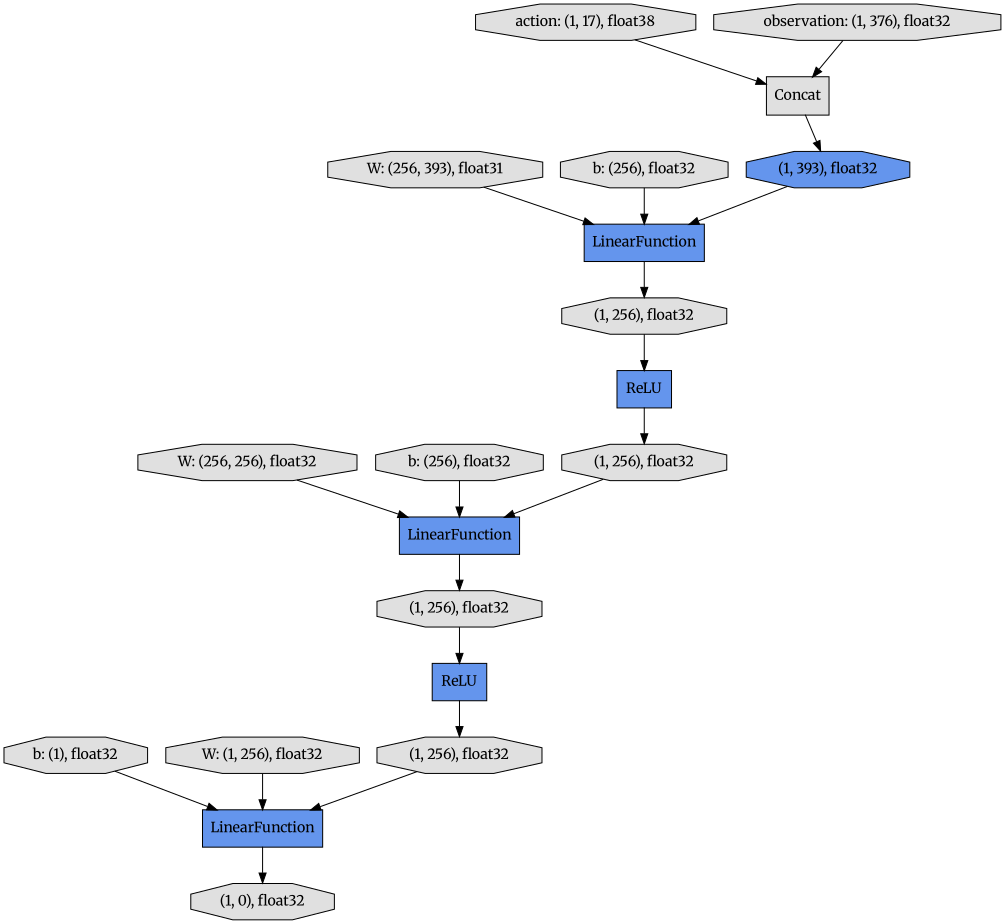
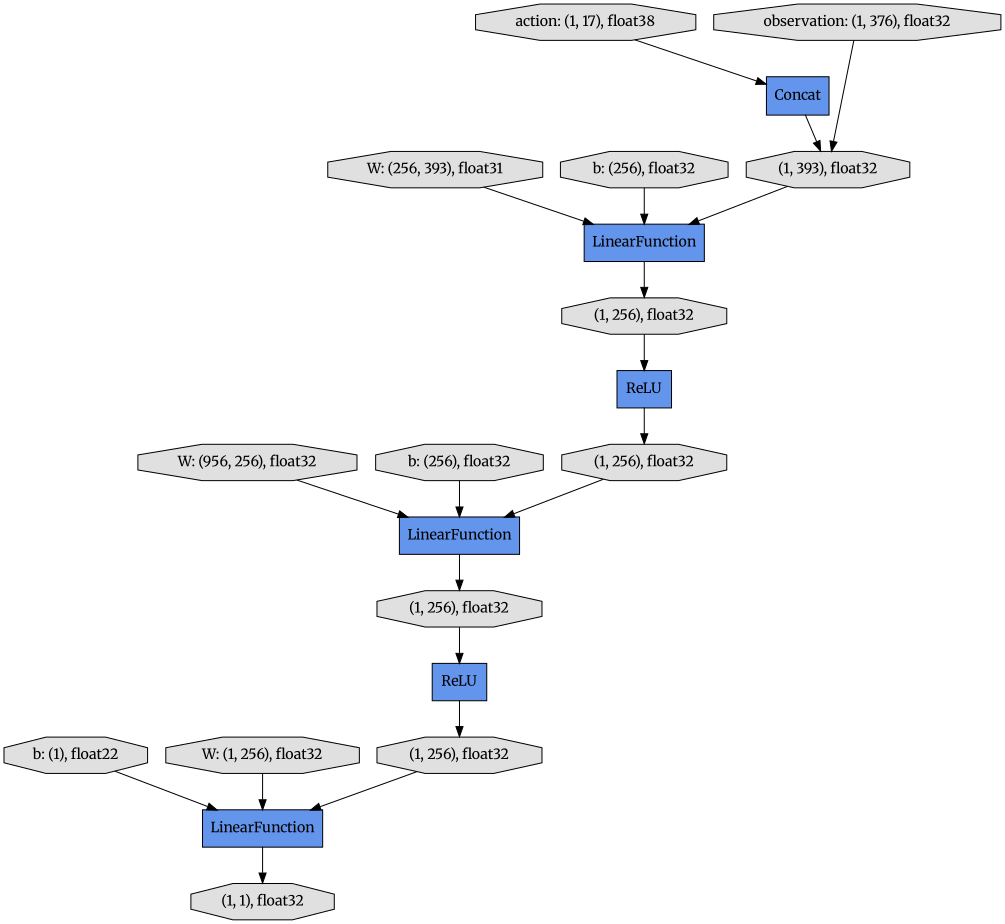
edge "observation: (1, 376), float32" -> "Concat": now "observation: (1, 376), float32" -> "(1, 393), float32"
node "Concat": fillcolor #e0e0e0 -> #6495ed
node "(1, 393), float32": fillcolor #6495ed -> #e0e0e0
node "W: (256, 256), float32": label "W: (256, 256), float32" -> "W: (956, 256), float32"
node "b: (1), float32": label "b: (1), float32" -> "b: (1), float22"
node "(1, 0), float32": label "(1, 0), float32" -> "(1, 1), float32"
